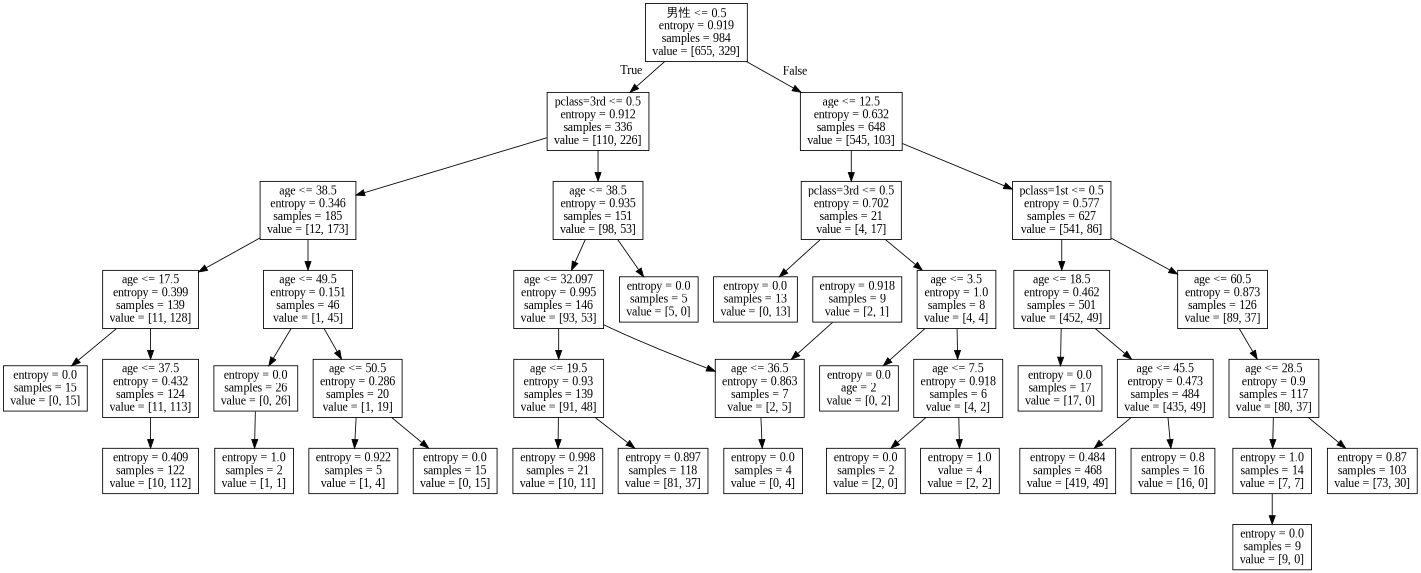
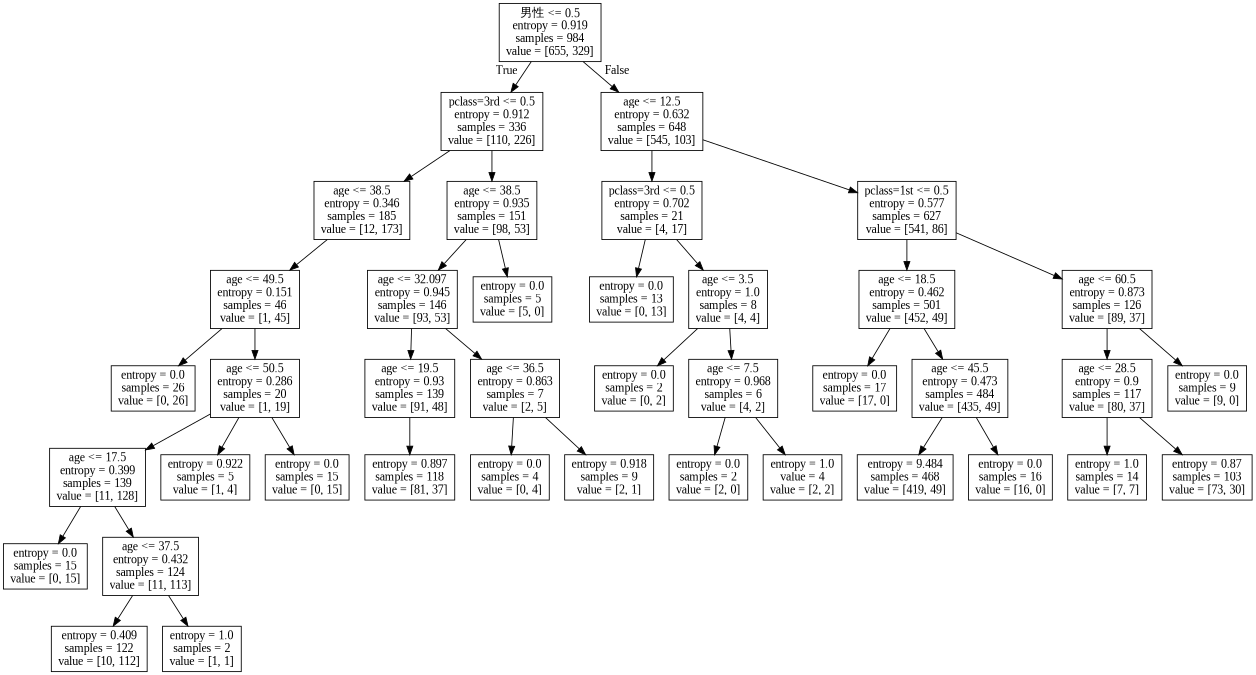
edge "age <= 38.5 entropy = 0.346 samples = 185 value = [12, 173]" -> "age <= 17.5 entropy = 0.399 samples = 139 value = [11, 128]": now "age <= 50.5 entropy = 0.286 samples = 20 value = [1, 19]" -> "age <= 17.5 entropy = 0.399 samples = 139 value = [11, 128]"
node "age <= 32.097 entropy = 0.995 samples = 146 value = [93, 53]": label "age <= 32.097 entropy = 0.995 samples = 146 value = [93, 53]" -> "age <= 32.097 entropy = 0.945 samples = 146 value = [93, 53]"
edge "entropy = 0.918 samples = 9 value = [2, 1]" -> "age <= 36.5 entropy = 0.863 samples = 7 value = [2, 5]": reversed
node "entropy = 0.0 age = 2 value = [0, 2]": label "entropy = 0.0 age = 2 value = [0, 2]" -> "entropy = 0.0 samples = 2 value = [0, 2]"
node "age <= 7.5 entropy = 0.918 samples = 6 value = [4, 2]": label "age <= 7.5 entropy = 0.918 samples = 6 value = [4, 2]" -> "age <= 7.5 entropy = 0.968 samples = 6 value = [4, 2]"
edge "entropy = 0.0 samples = 26 value = [0, 26]" -> "entropy = 1.0 samples = 2 value = [1, 1]": now "age <= 37.5 entropy = 0.432 samples = 124 value = [11, 113]" -> "entropy = 1.0 samples = 2 value = [1, 1]"
node "entropy = 0.998 samples = 21 value = [10, 11]": removed
node "entropy = 0.484 samples = 468 value = [419, 49]": label "entropy = 0.484 samples = 468 value = [419, 49]" -> "entropy = 9.484 samples = 468 value = [419, 49]"
node "entropy = 0.8 samples = 16 value = [16, 0]": label "entropy = 0.8 samples = 16 value = [16, 0]" -> "entropy = 0.0 samples = 16 value = [16, 0]"
edge "entropy = 1.0 samples = 14 value = [7, 7]" -> "entropy = 0.0 samples = 9 value = [9, 0]": now "age <= 60.5 entropy = 0.873 samples = 126 value = [89, 37]" -> "entropy = 0.0 samples = 9 value = [9, 0]"
